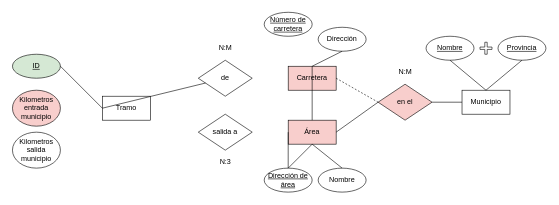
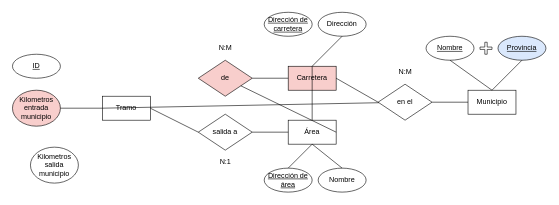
node "Número de carretera": label "Número de carretera" -> "Dirección de carretera"
node "Dirección": moved (342, 39) -> (342, 24)
node "Provincia": fillcolor #ffffff -> #dae8fc
node "ID": fillcolor #d5e8d4 -> #ffffff
node "de": fillcolor #ffffff -> #f8cecc
edge "de" -- "Carretera": added
edge "ID" -- "Tramo": now "en el" -- "Tramo"
edge "Carretera" -- "en el": style dashed -> solid
edge "de" -- "Tramo": now "Kilometros entrada municipio" -- "Tramo"
node "en el": fillcolor #f8cecc -> #ffffff
node "Municipio": moved (486, 102) -> (492, 102)
edge "en el" -- "Área": now "de" -- "Área"
edge "Tramo" -- "salida a": added
node "Área": fillcolor #f8cecc -> #ffffff
edge "Área" -- "Dirección de área": now "Área" -- "salida a"
node "Kilometros salida municipio": moved (36, 150) -> (54, 165)
node "N:3": label "N:3" -> "N:1"
